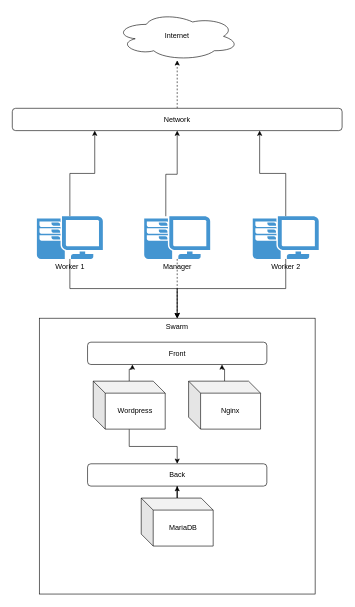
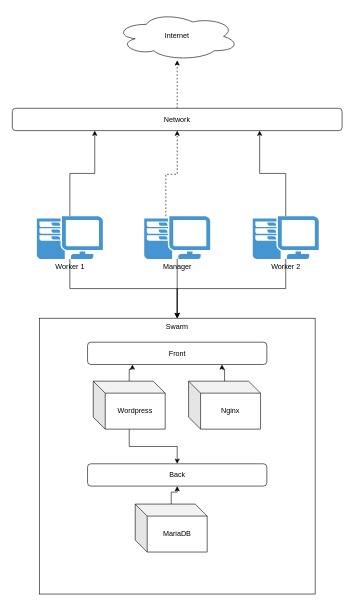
edge "Manager" -> "Network": style solid -> dashed
edge "Manager" -> "Swarm": style dashed -> solid
node "MariaDB": moved (177, 522) -> (171, 528)
